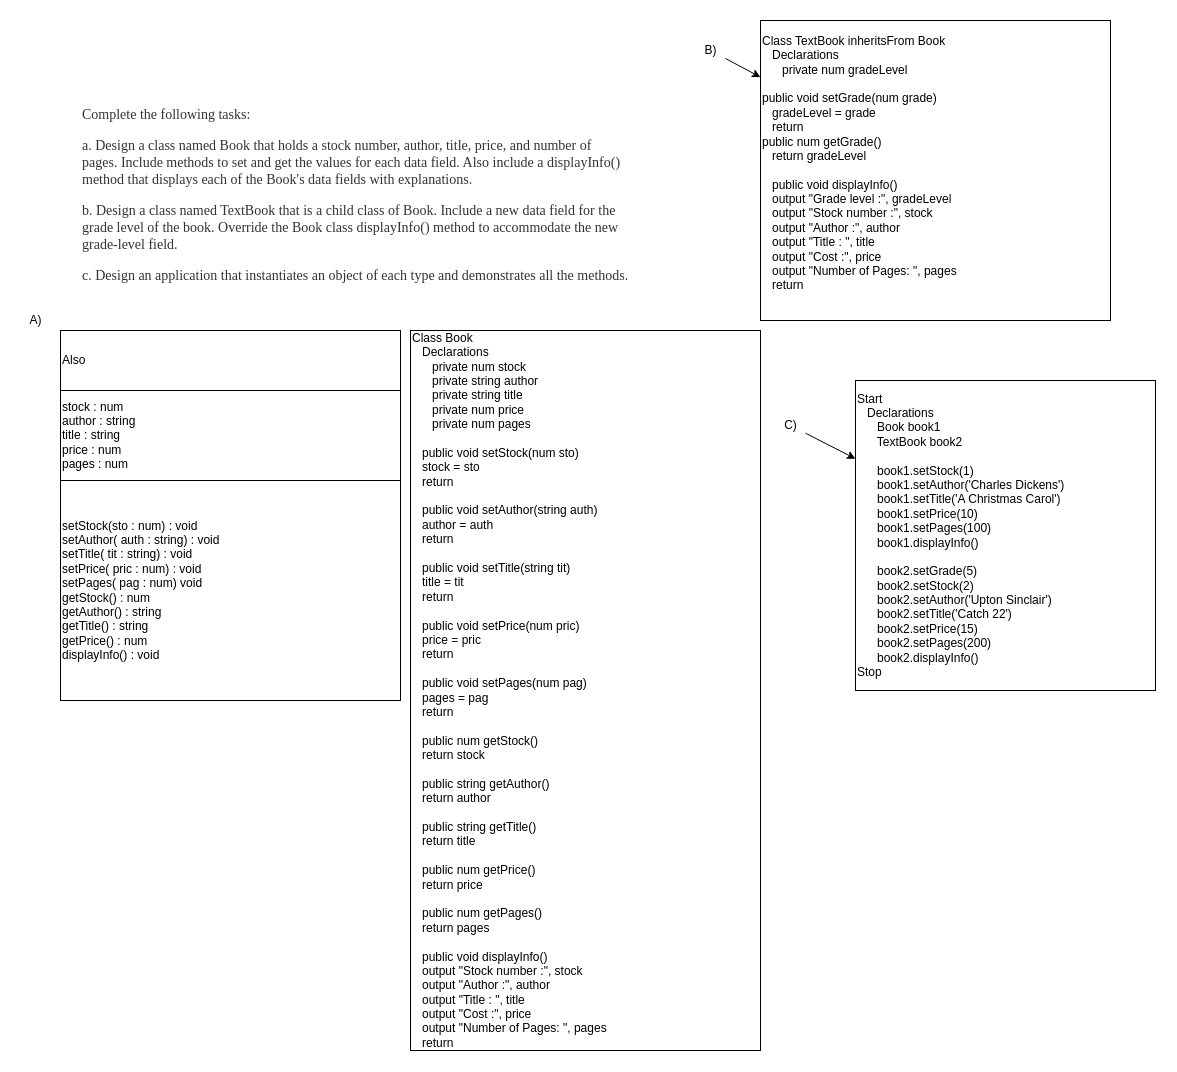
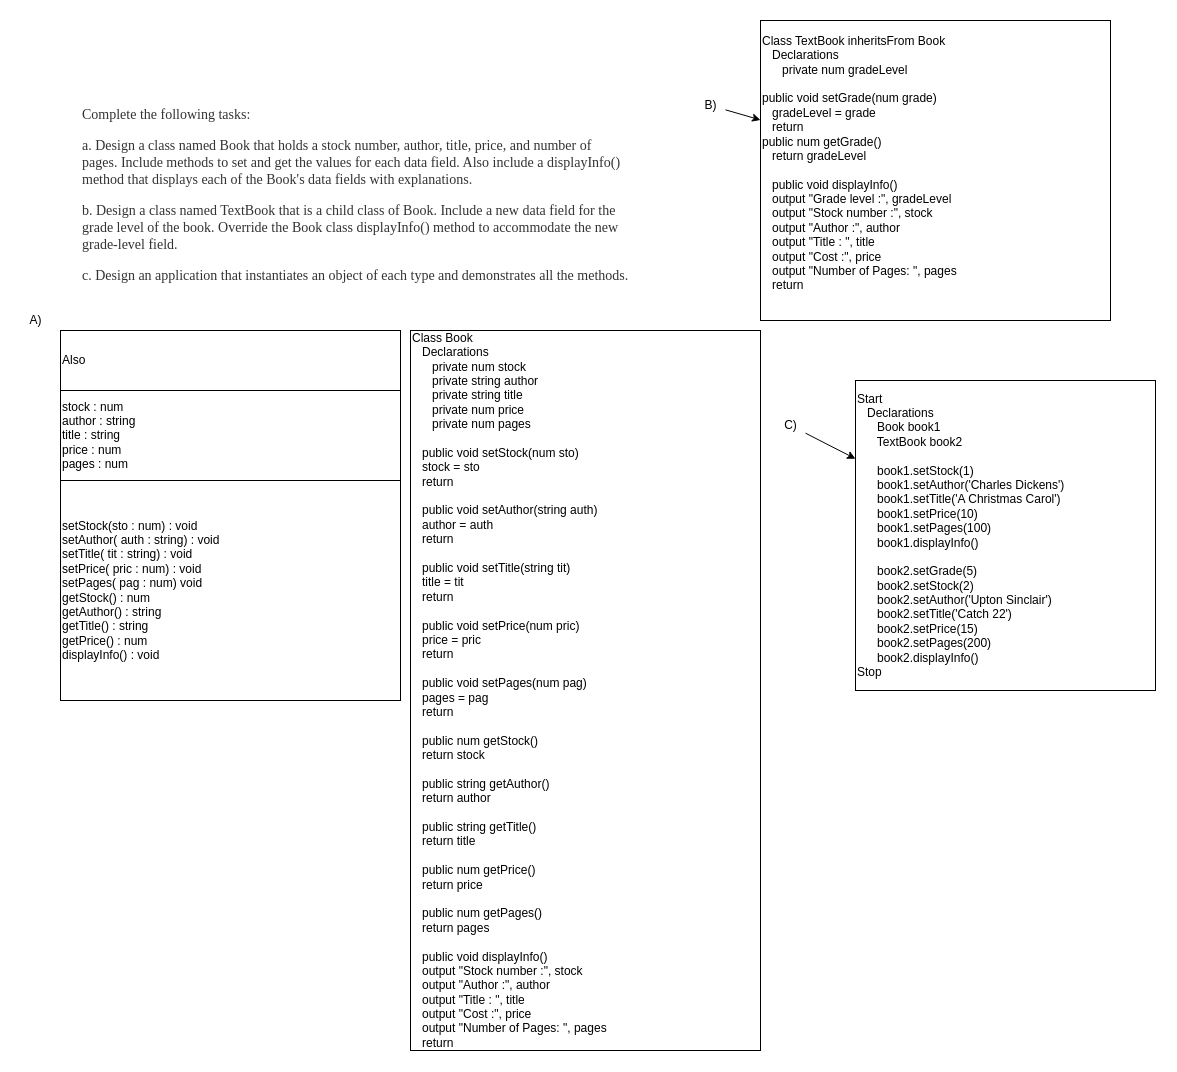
node "B)": moved (711, 51) -> (711, 106)
